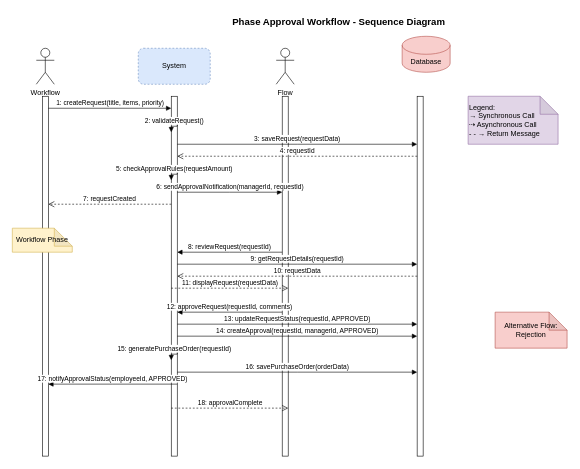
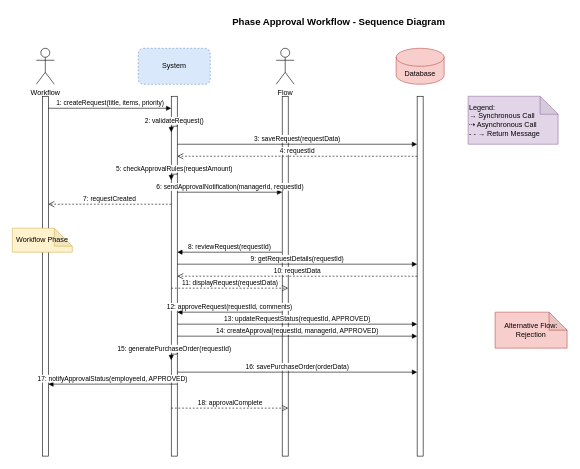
node "Database": moved (426, 54) -> (420, 66)
